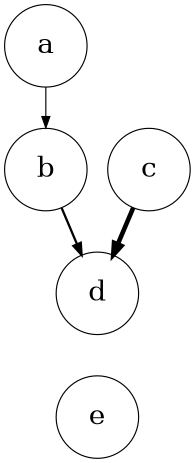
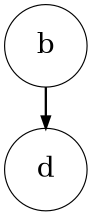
node "a": removed
node "c": removed
node "e": removed
